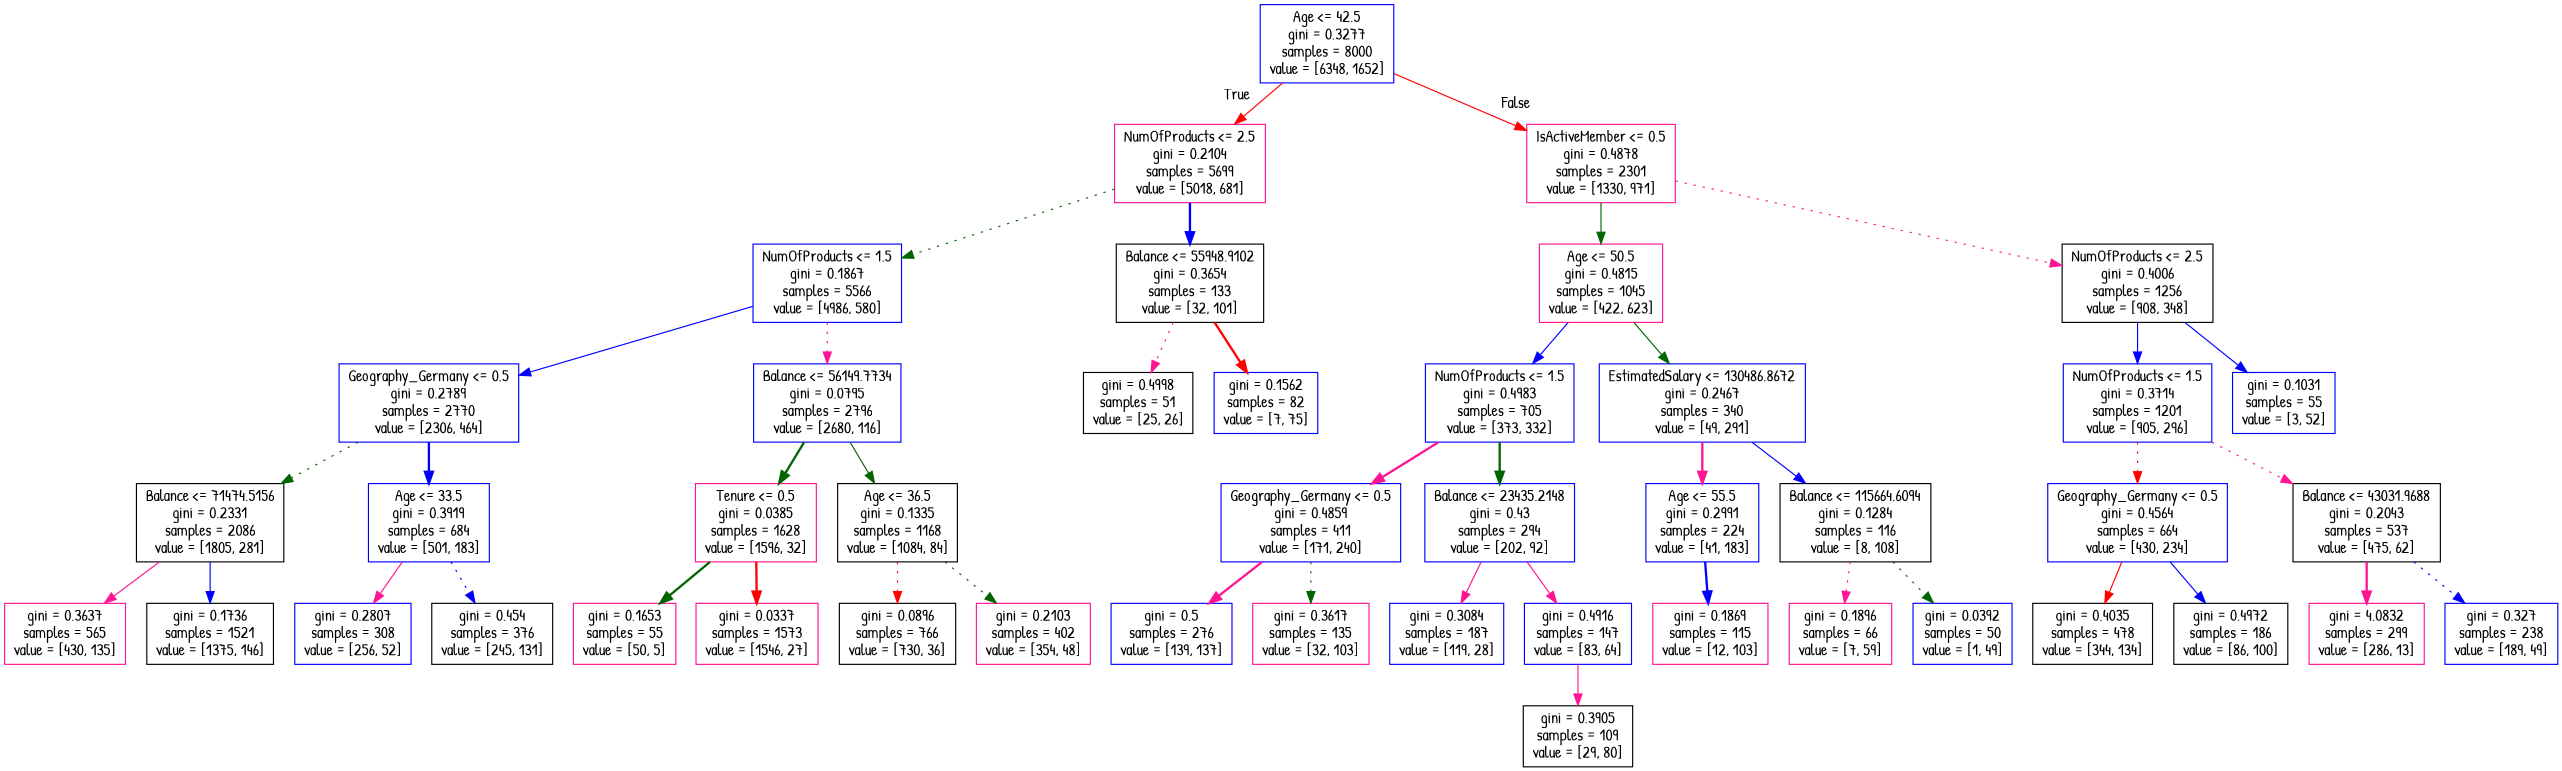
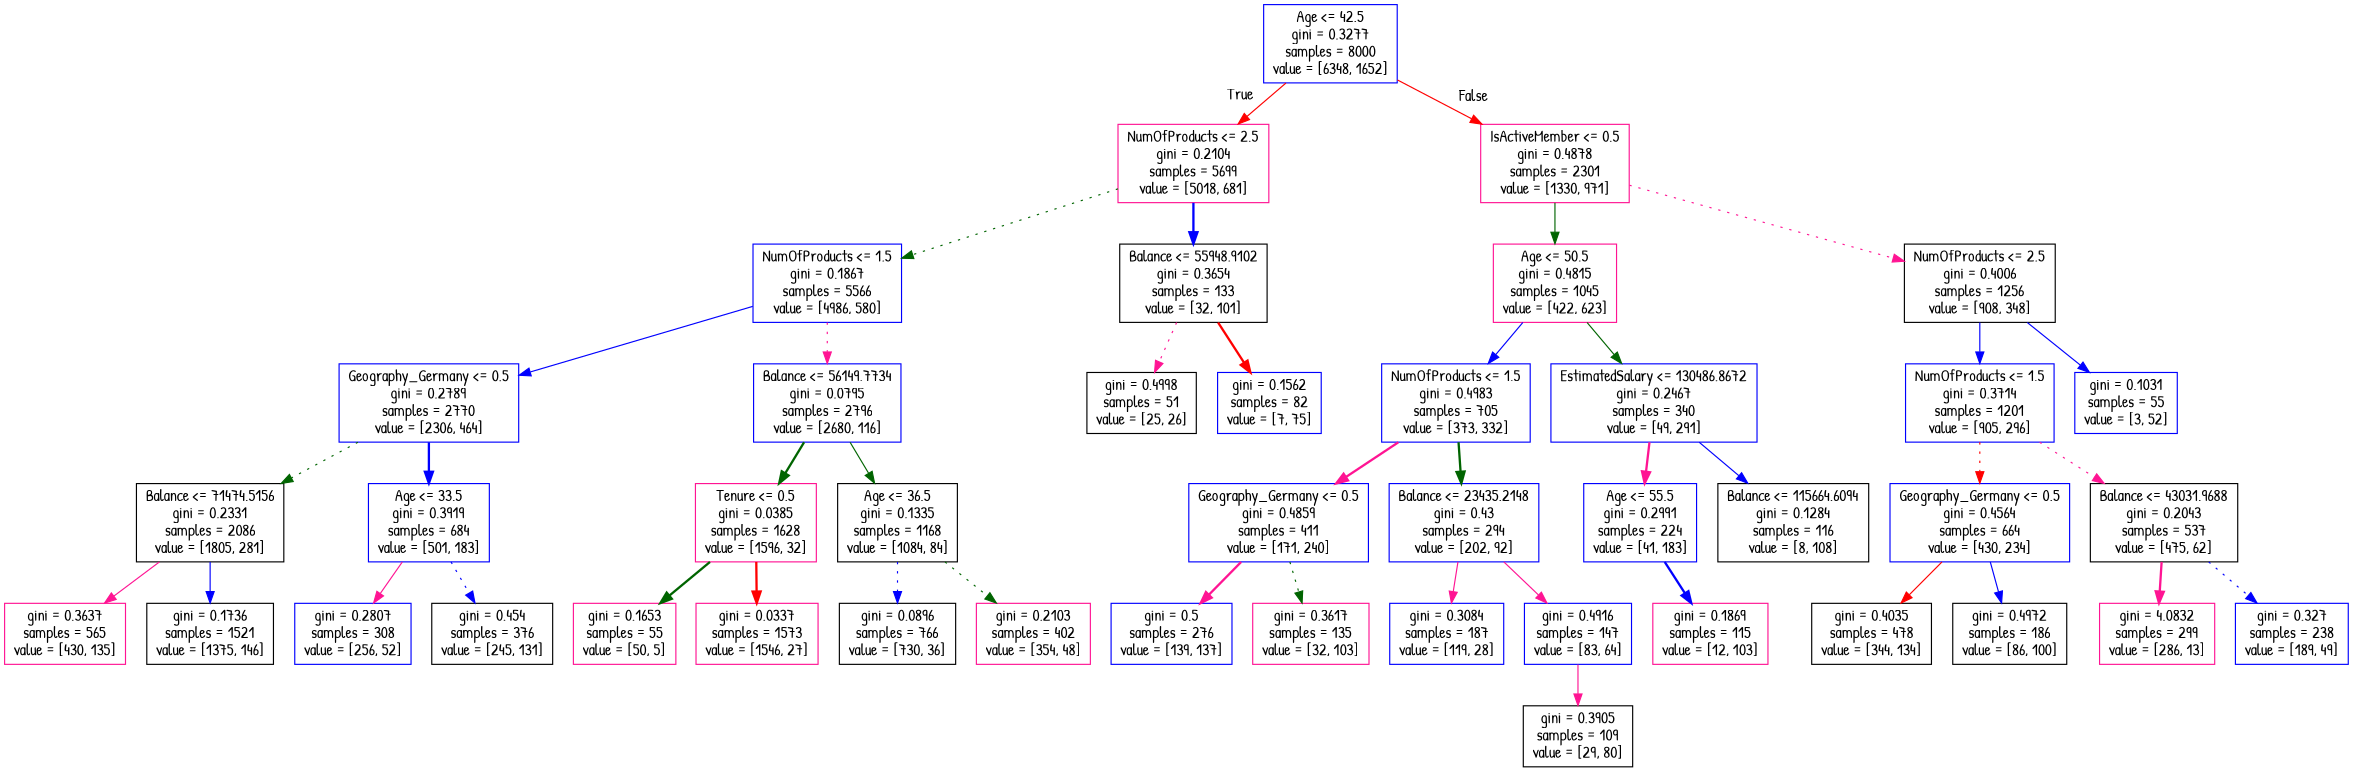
edge "Age <= 36.5 gini = 0.1335 samples = 1168 value = [1084, 84]" -> "gini = 0.0896 samples = 766 value = [730, 36]": color red -> blue
node "gini = 0.1896 samples = 66 value = [7, 59]": removed
node "gini = 0.0392 samples = 50 value = [1, 49]": removed
